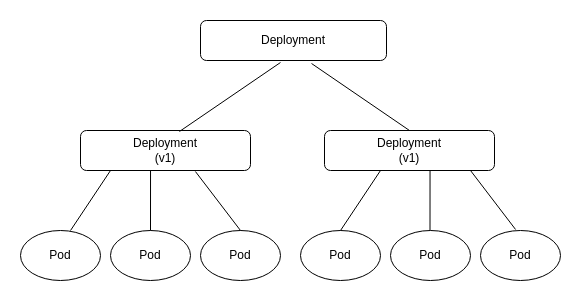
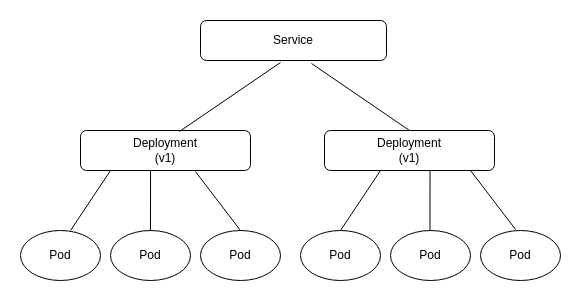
node "Deployment": label "Deployment" -> "Service"
